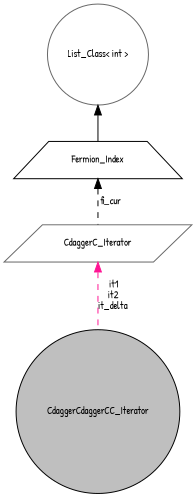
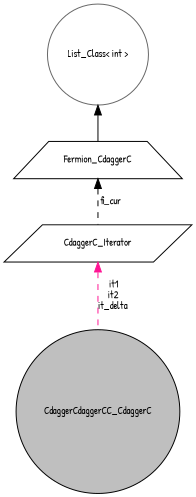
node "Fermion_Index": label "Fermion_Index" -> "Fermion_CdaggerC"
node "CdaggerC_Iterator": color gray40 -> black
node "CdaggerCdaggerCC_Iterator": label "CdaggerCdaggerCC_Iterator" -> "CdaggerCdaggerCC_CdaggerC"
